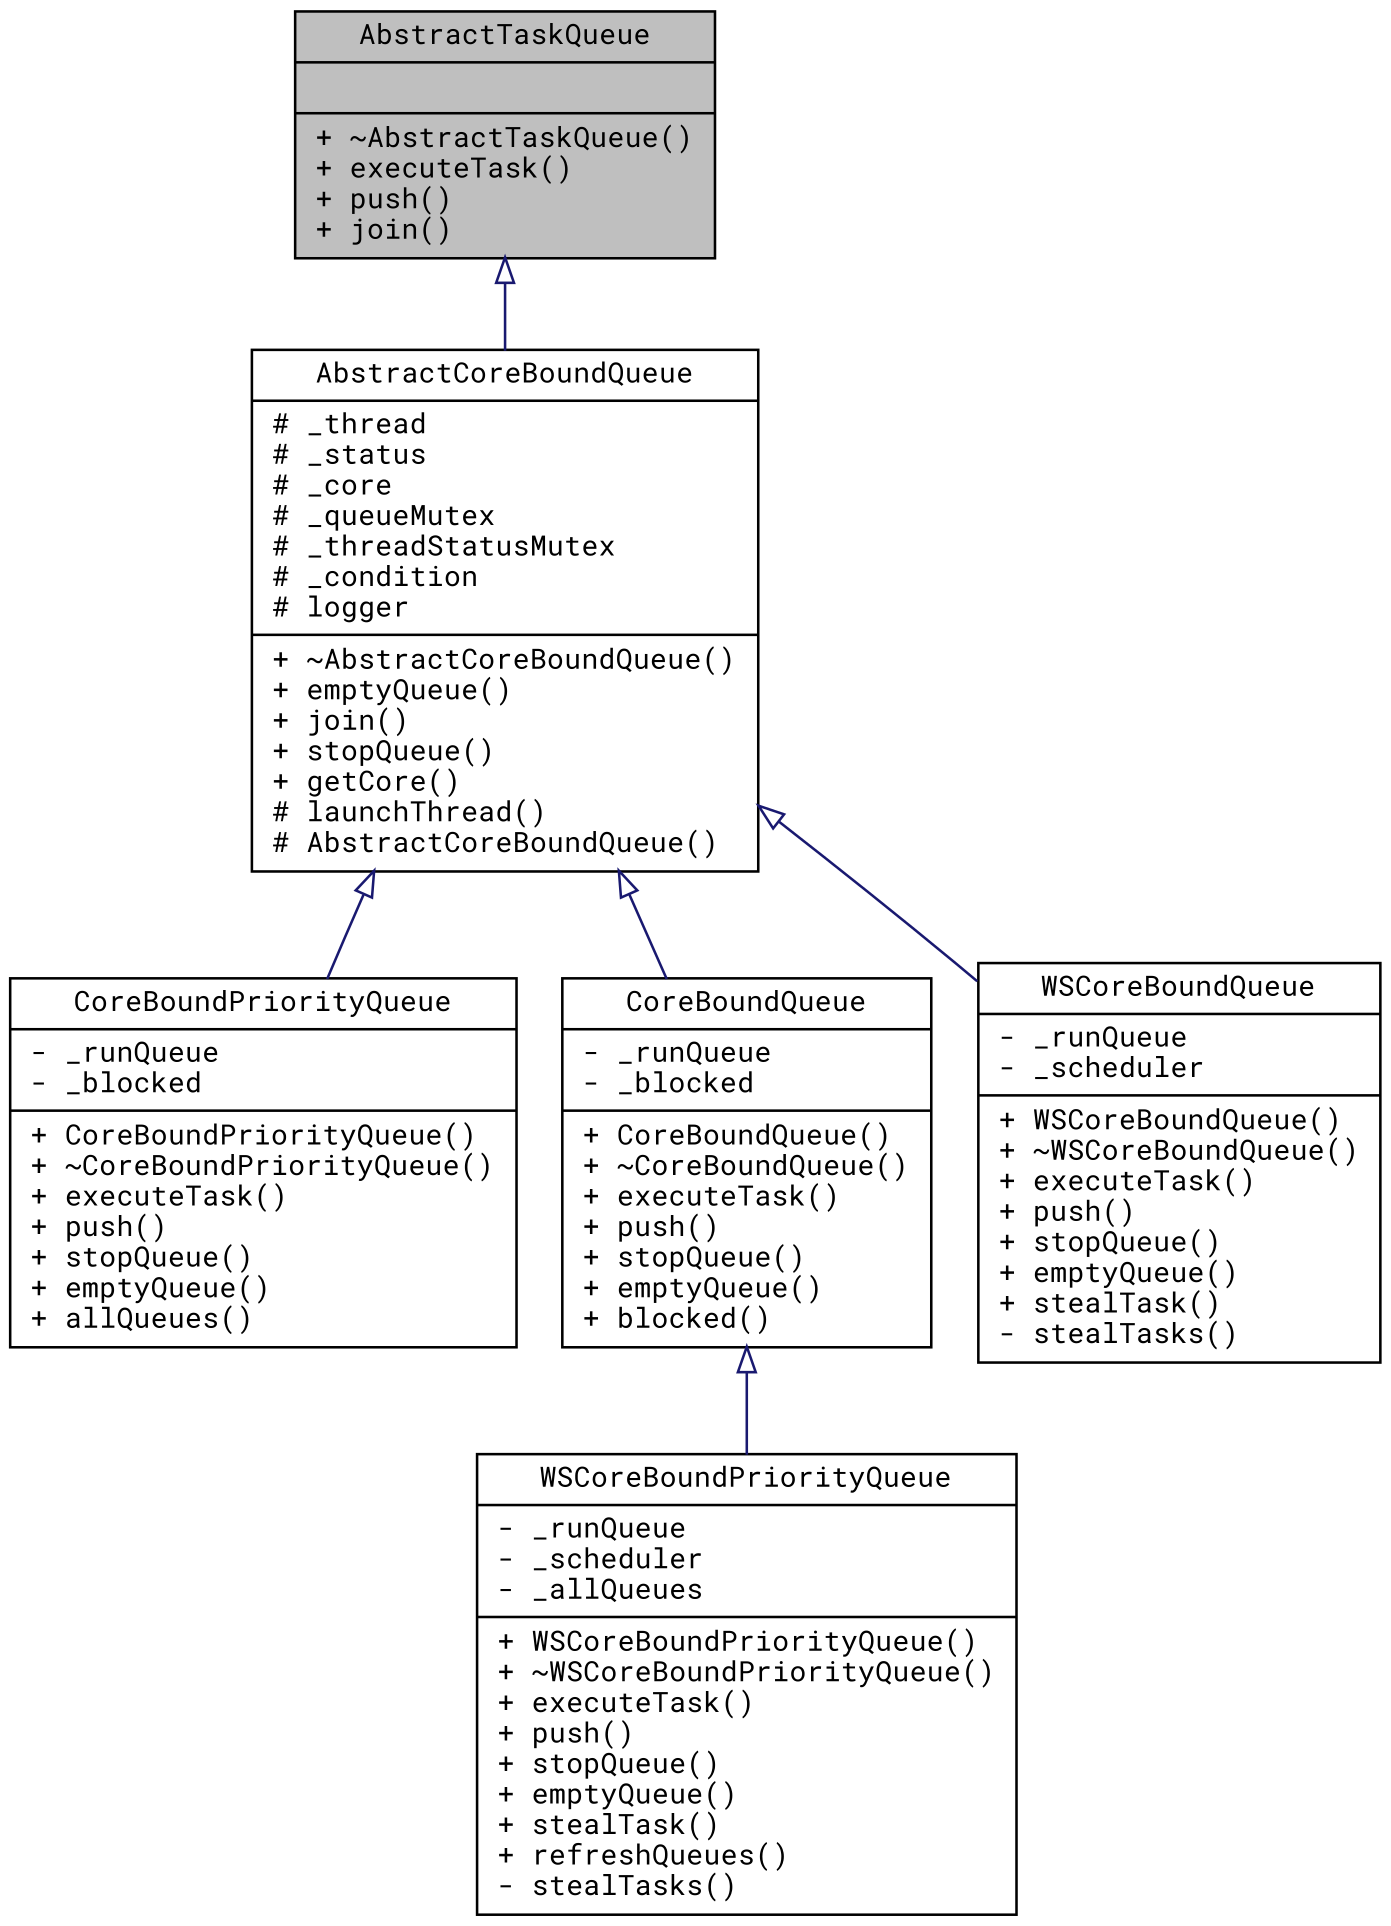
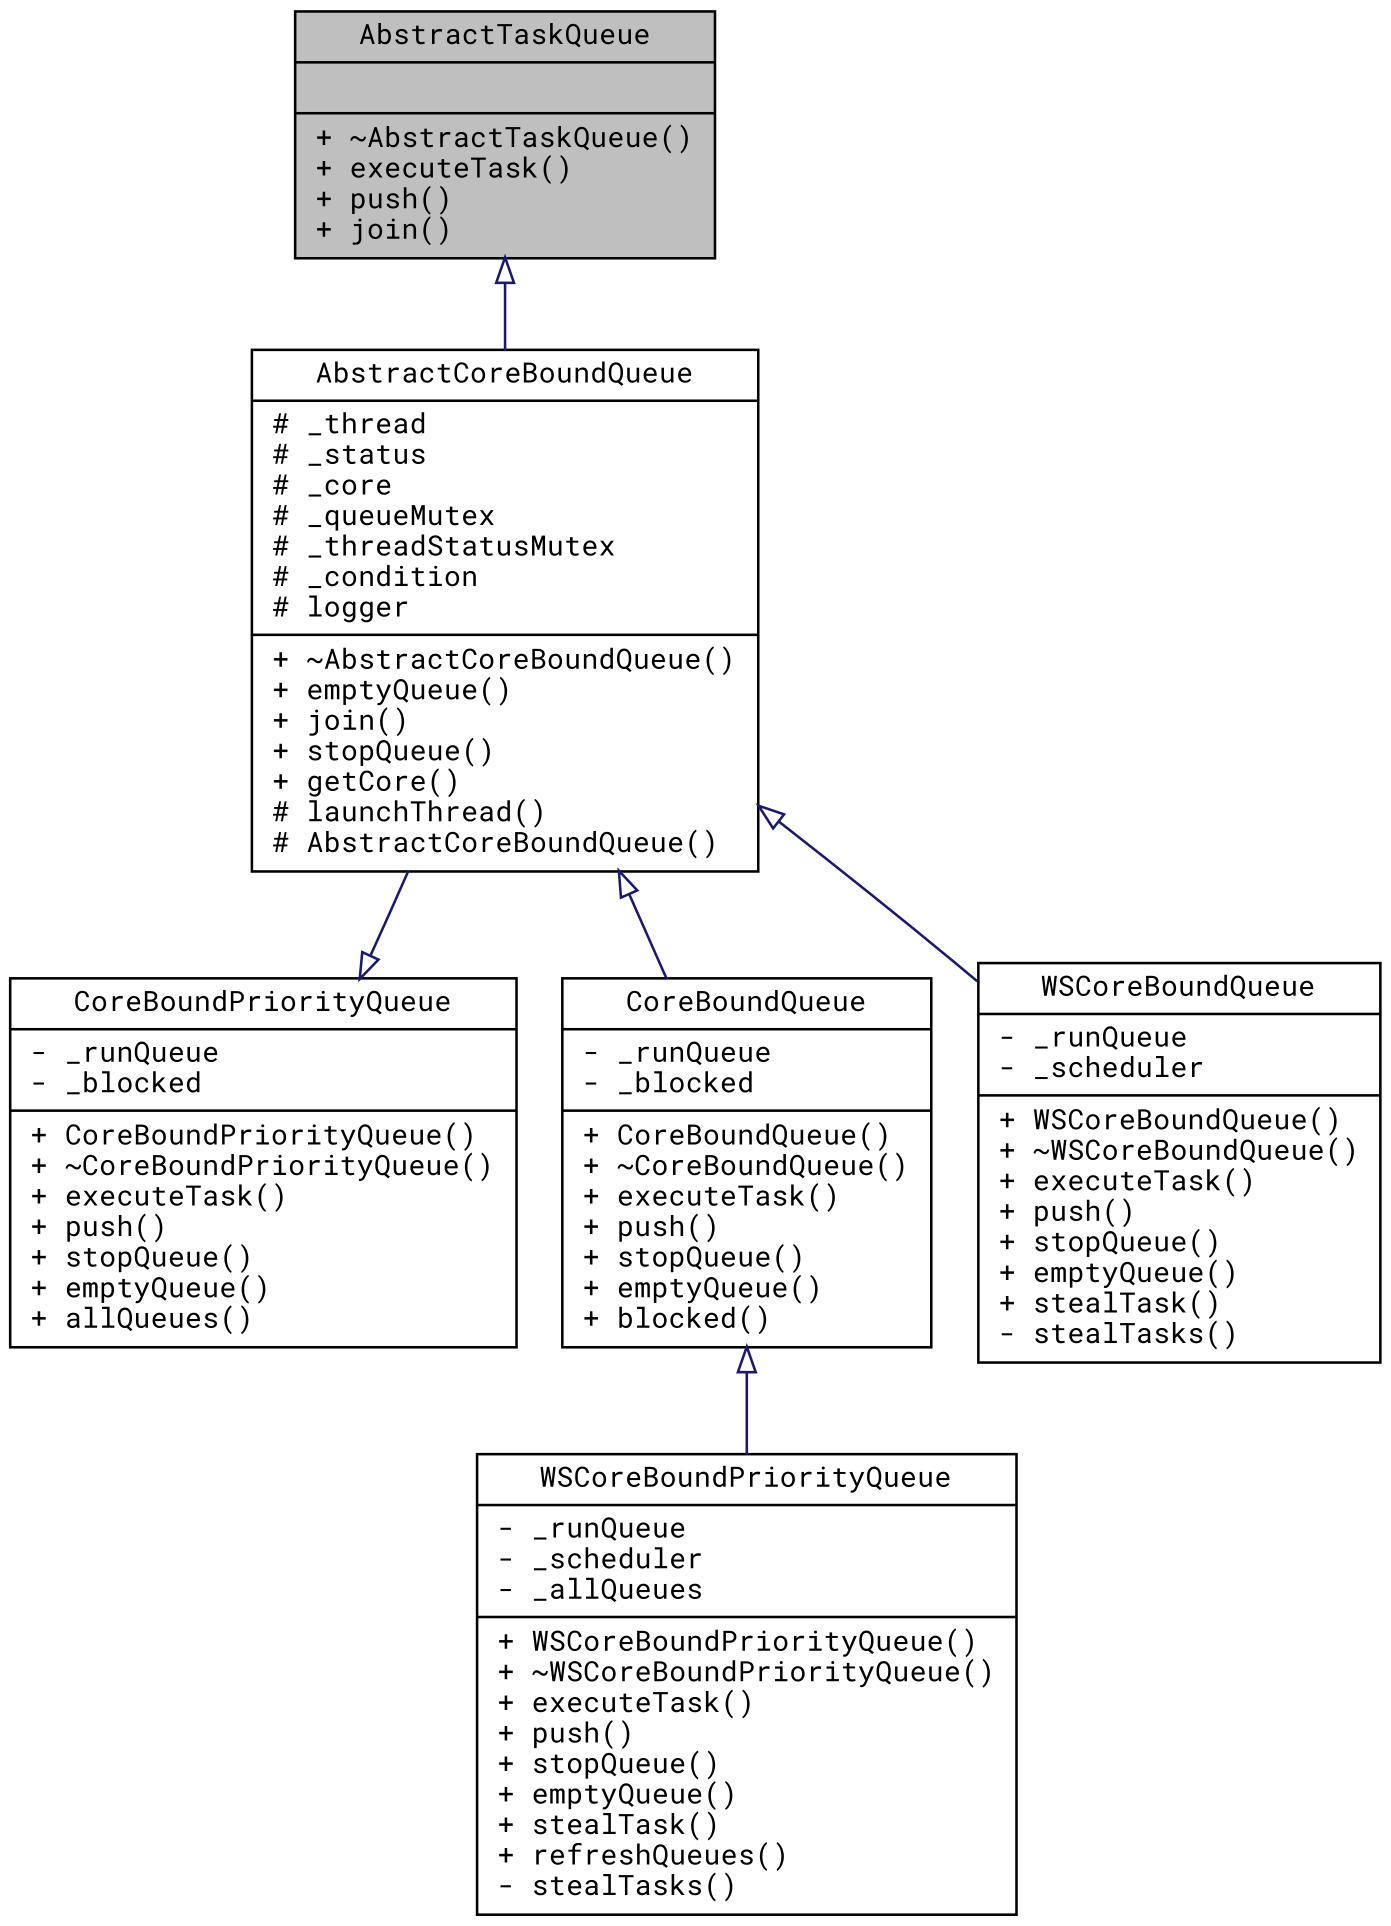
edge "CoreBoundPriorityQueue" -> "AbstractCoreBoundQueue": reversed
